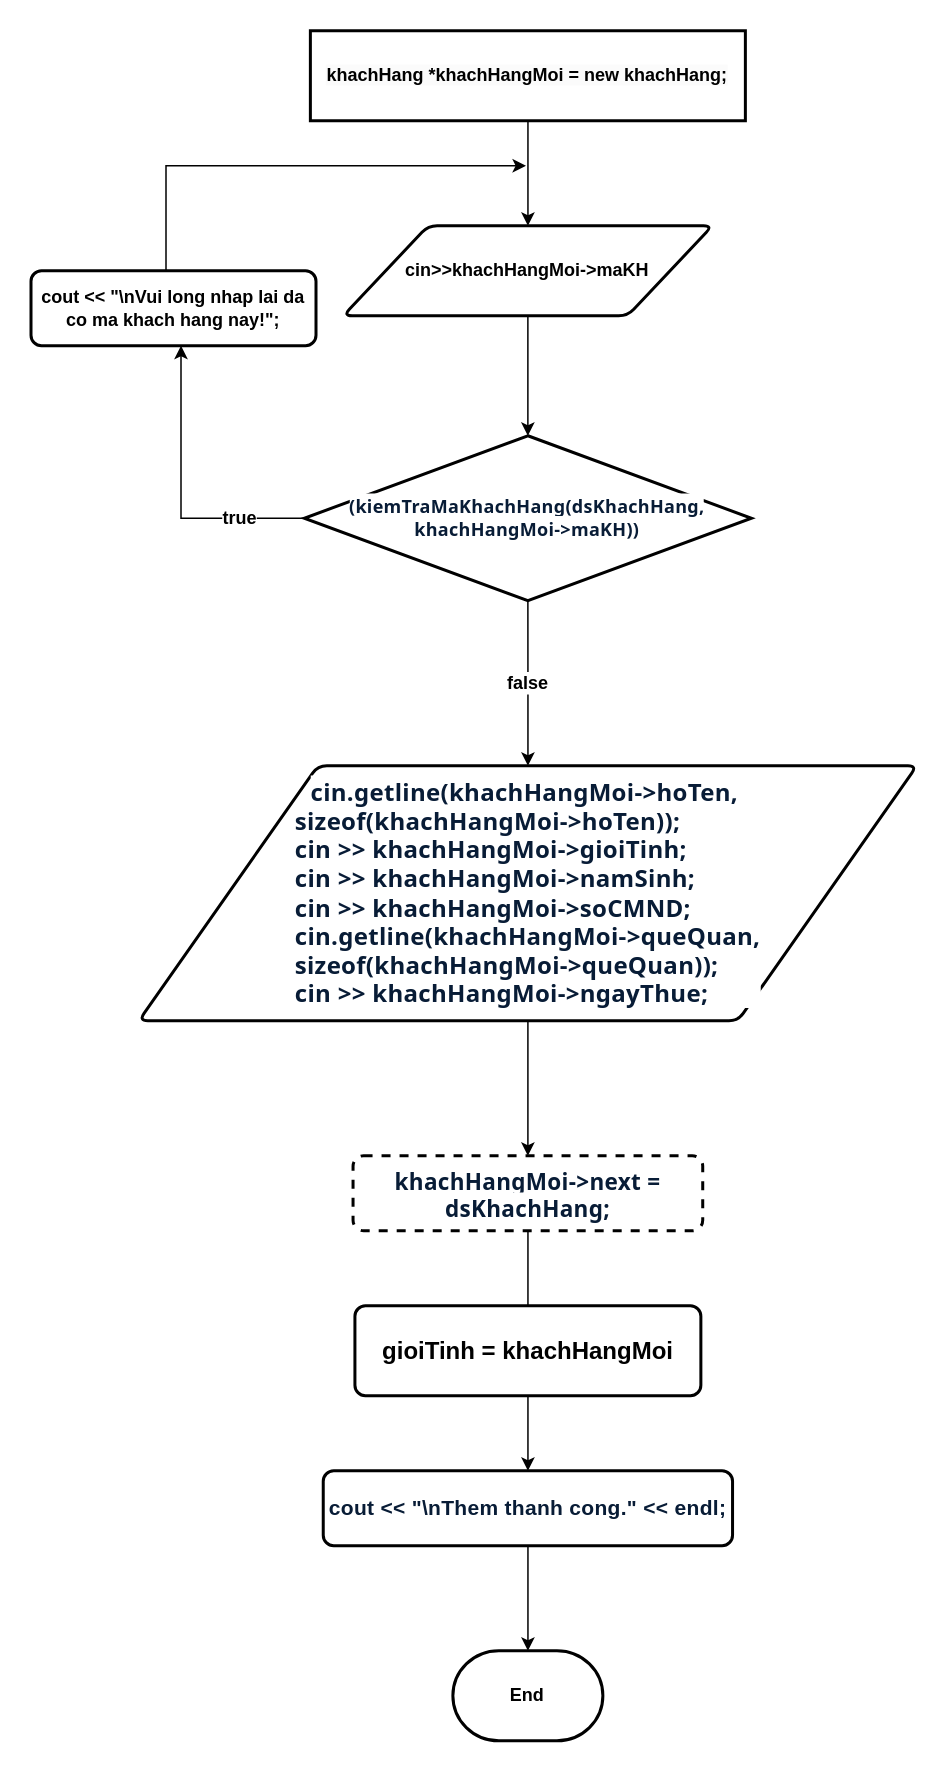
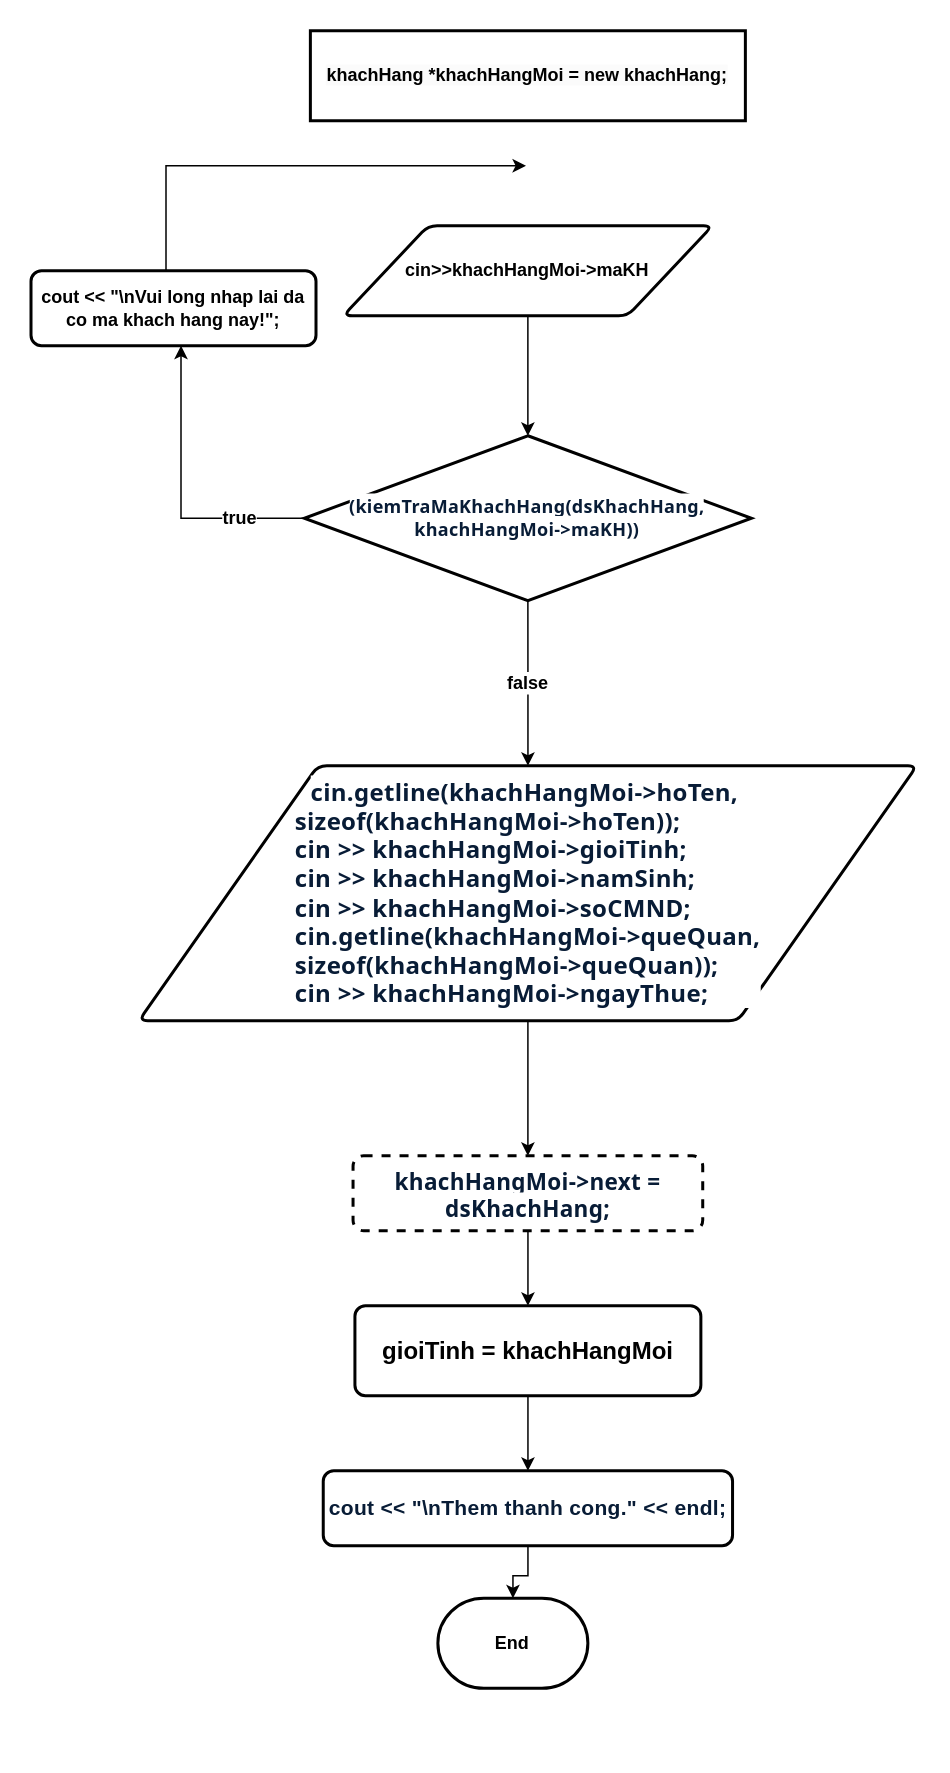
edge "khachHang *khachHangMoi = new khachHang;" -> "cin>>khachHangMoi->maKH": removed
edge "khachHangMoi->next = dsKhachHang;" -- "gioiTinh = khachHangMoi": arrowhead none -> classic
node "End": moved (528, 1696) -> (513, 1643)
